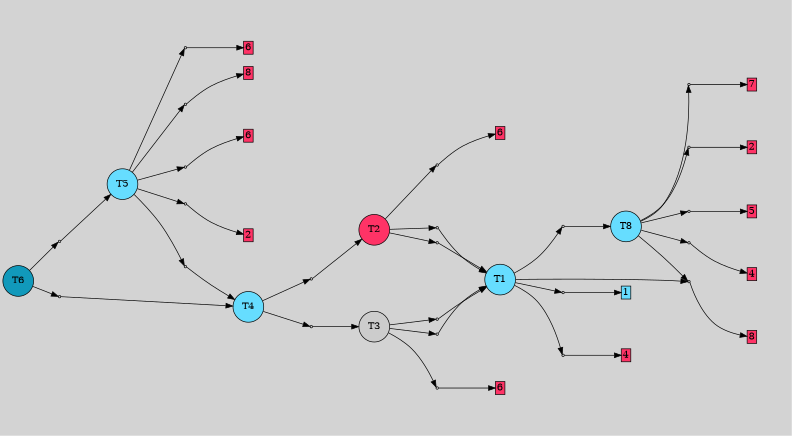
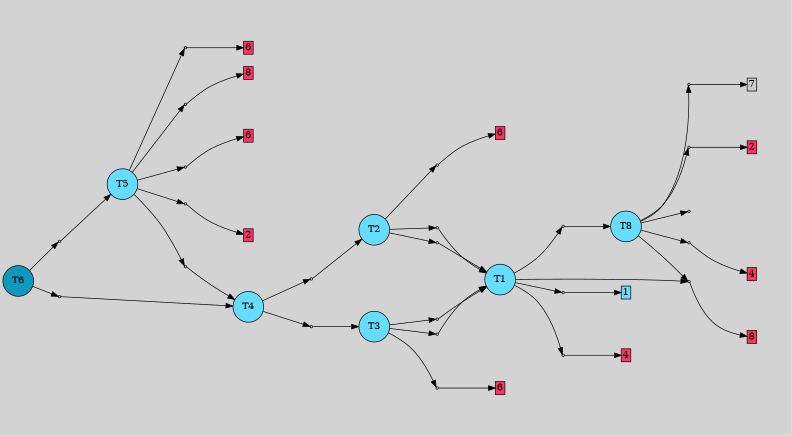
node "7": fillcolor #ff3366 -> #cccccc
node "5": removed
node "T2": fillcolor #ff3366 -> #66ddff
node "T3": fillcolor #cccccc -> #66ddff
